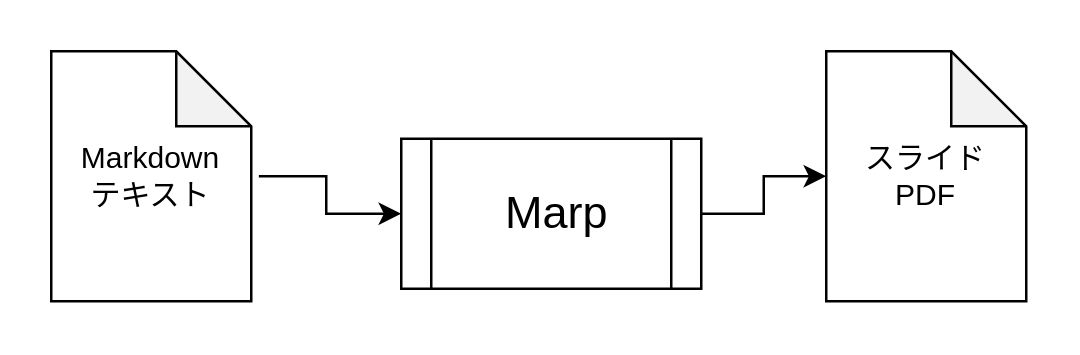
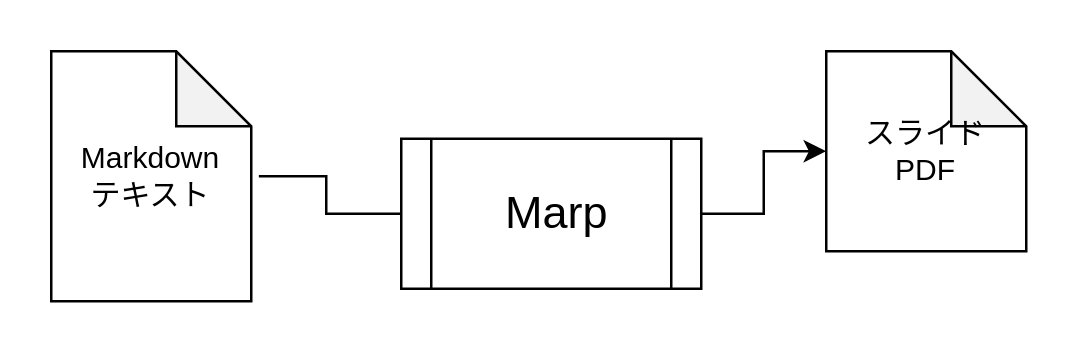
node "スライド PDF": size 200x250 -> 200x200
edge "Markdown テキスト" -> "Marp": arrowhead classic -> none
